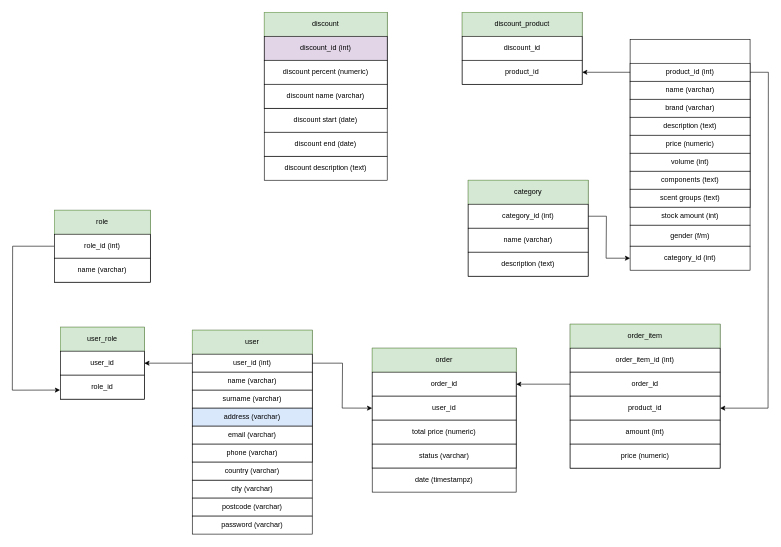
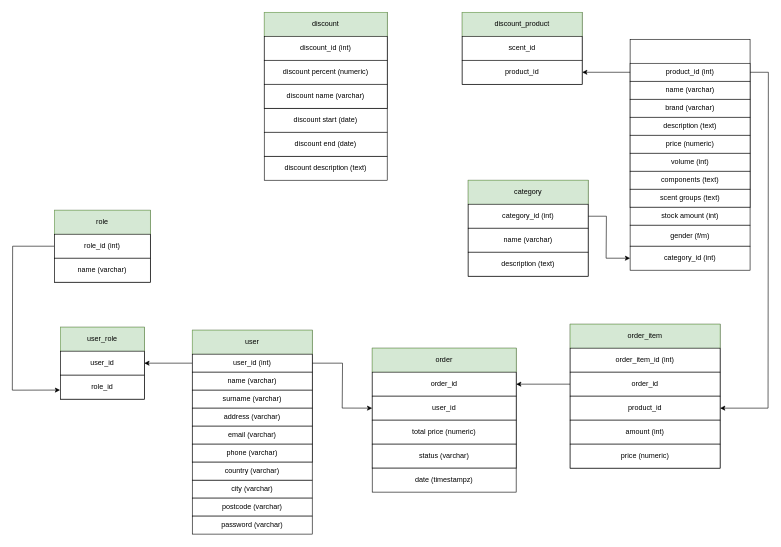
node "discount_id (int)": fillcolor #e1d5e7 -> #ffffff
node "discount_id": label "discount_id" -> "scent_id"
node "address (varchar)": fillcolor #dae8fc -> #ffffff
